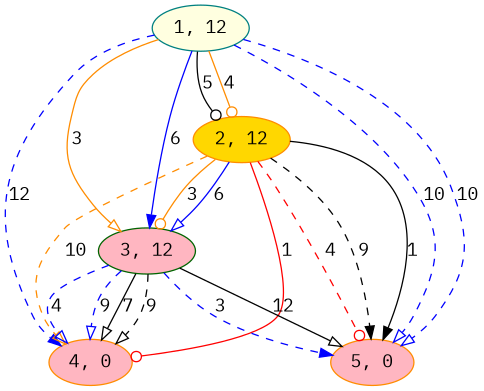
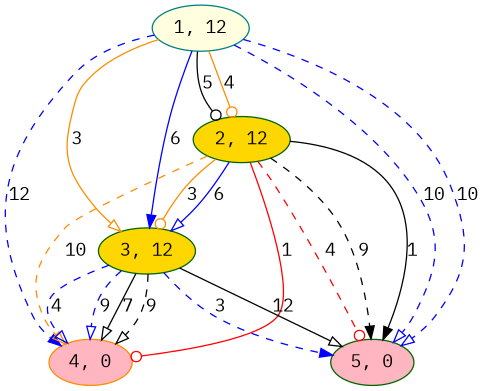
node "2, 12": color darkorange -> darkgreen
node "3, 12": fillcolor lightpink -> gold
node "5, 0": color darkorange -> darkgreen
